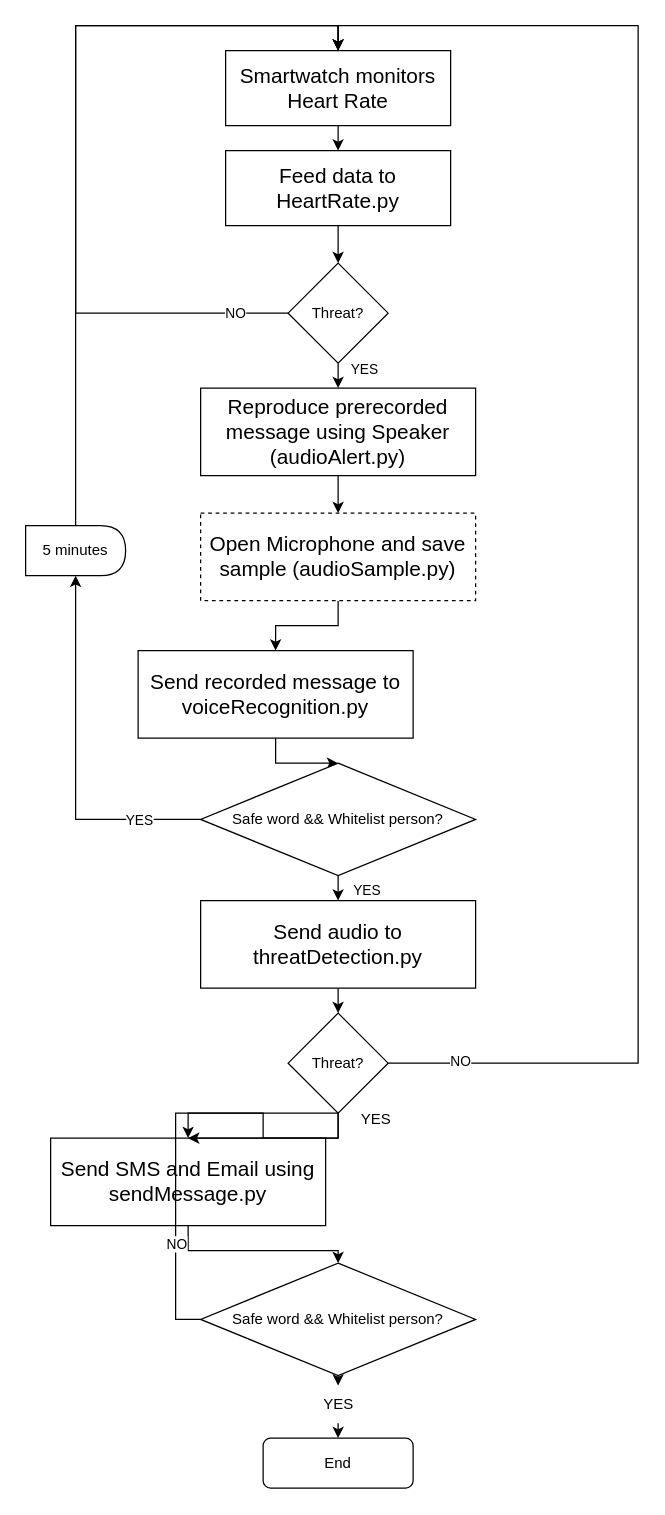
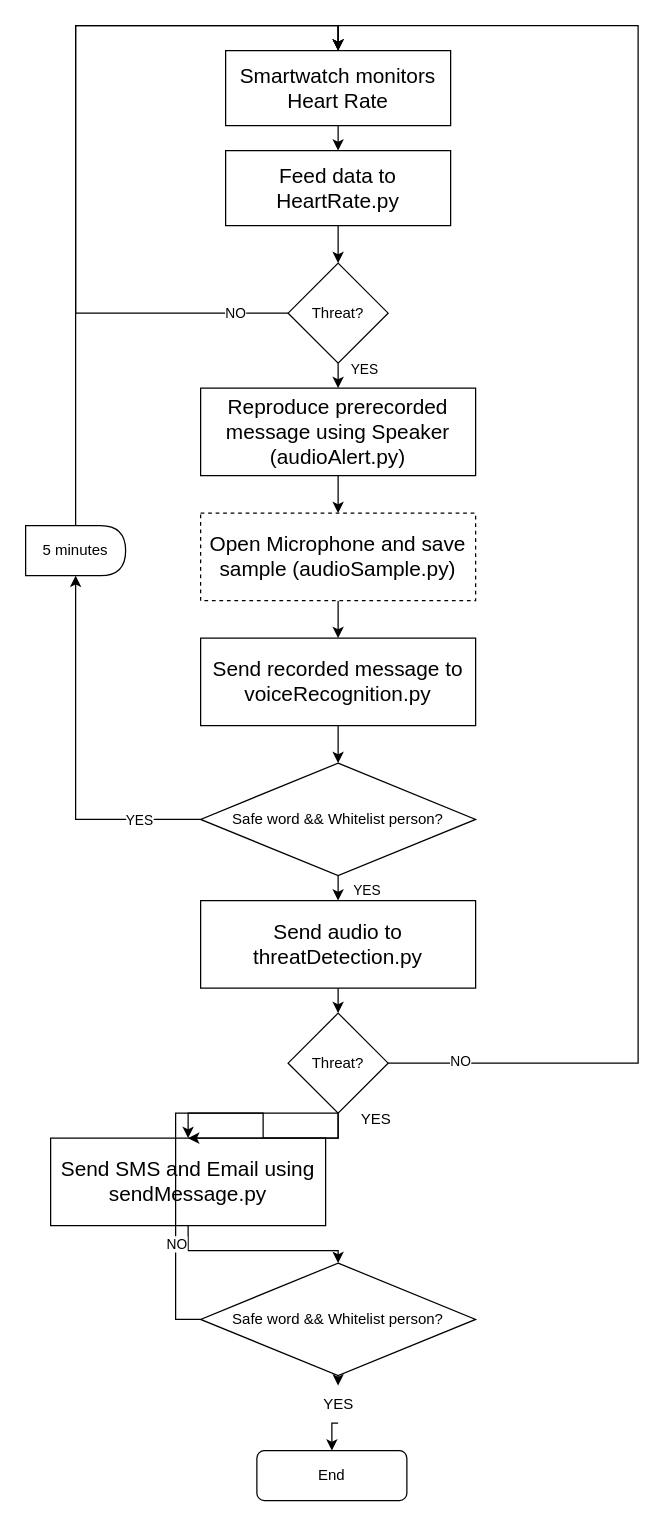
node "Send recorded message to voiceRecognition.py": moved (276, 694) -> (338, 682)
node "End": moved (338, 1463) -> (332, 1476)
